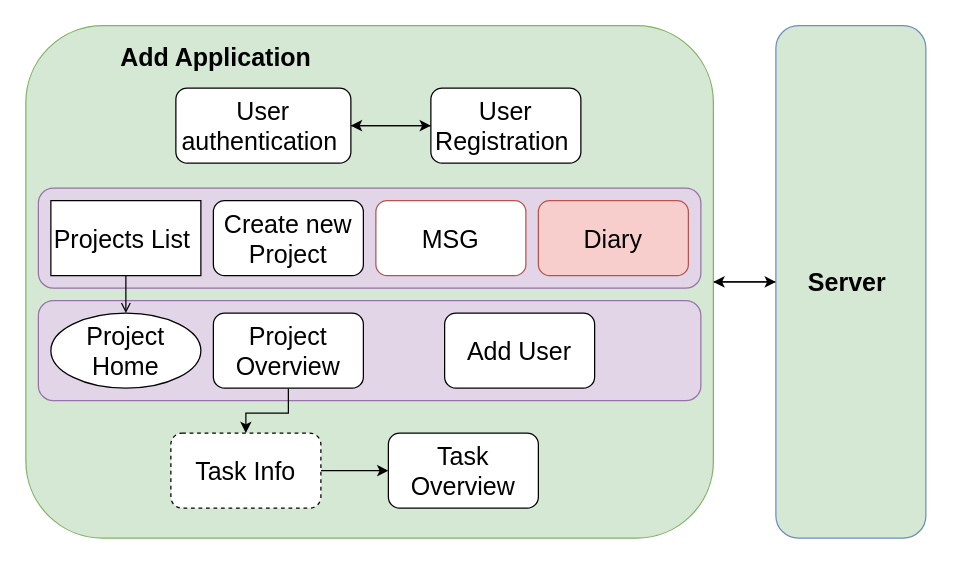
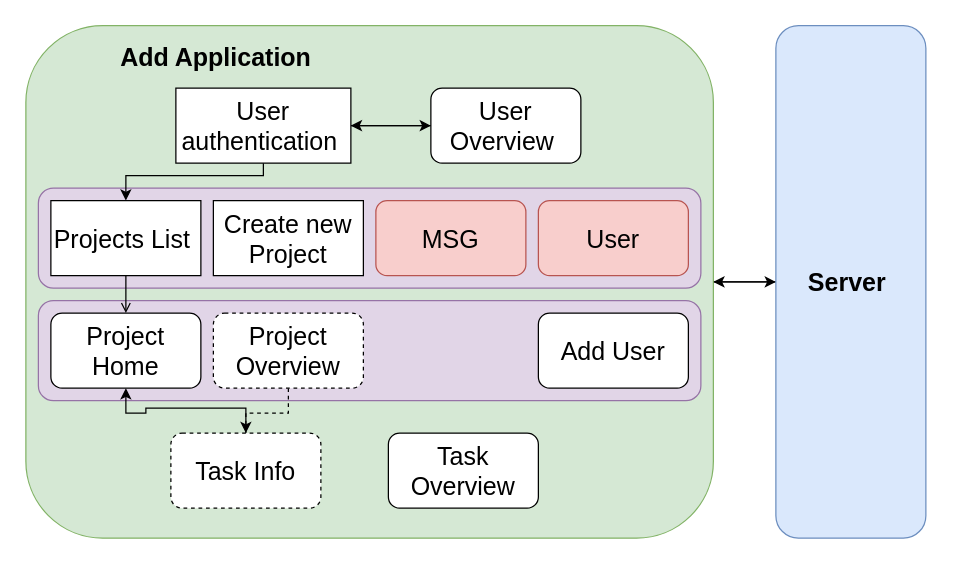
node "User authentication": shape rounded rectangle -> rectangle
node "User Registration": label "User Registration" -> "User Overview"
edge "User authentication" -> "Projects List": added
node "Create new Project": shape rounded rectangle -> rectangle
node "MSG": fillcolor #ffffff -> #f8cecc
node "Diary": label "Diary" -> "User"
node "Server": fillcolor #d5e8d4 -> #dae8fc
node "Project Home": shape ellipse -> rounded rectangle
node "Project Overview": style solid -> dashed
node "Add User": moved (519, 351) -> (613, 351)
edge "Project Overview" -> "Task Info": style solid -> dashed
edge "Task Info" -> "Task Overview": now "Task Info" -> "Project Home"
